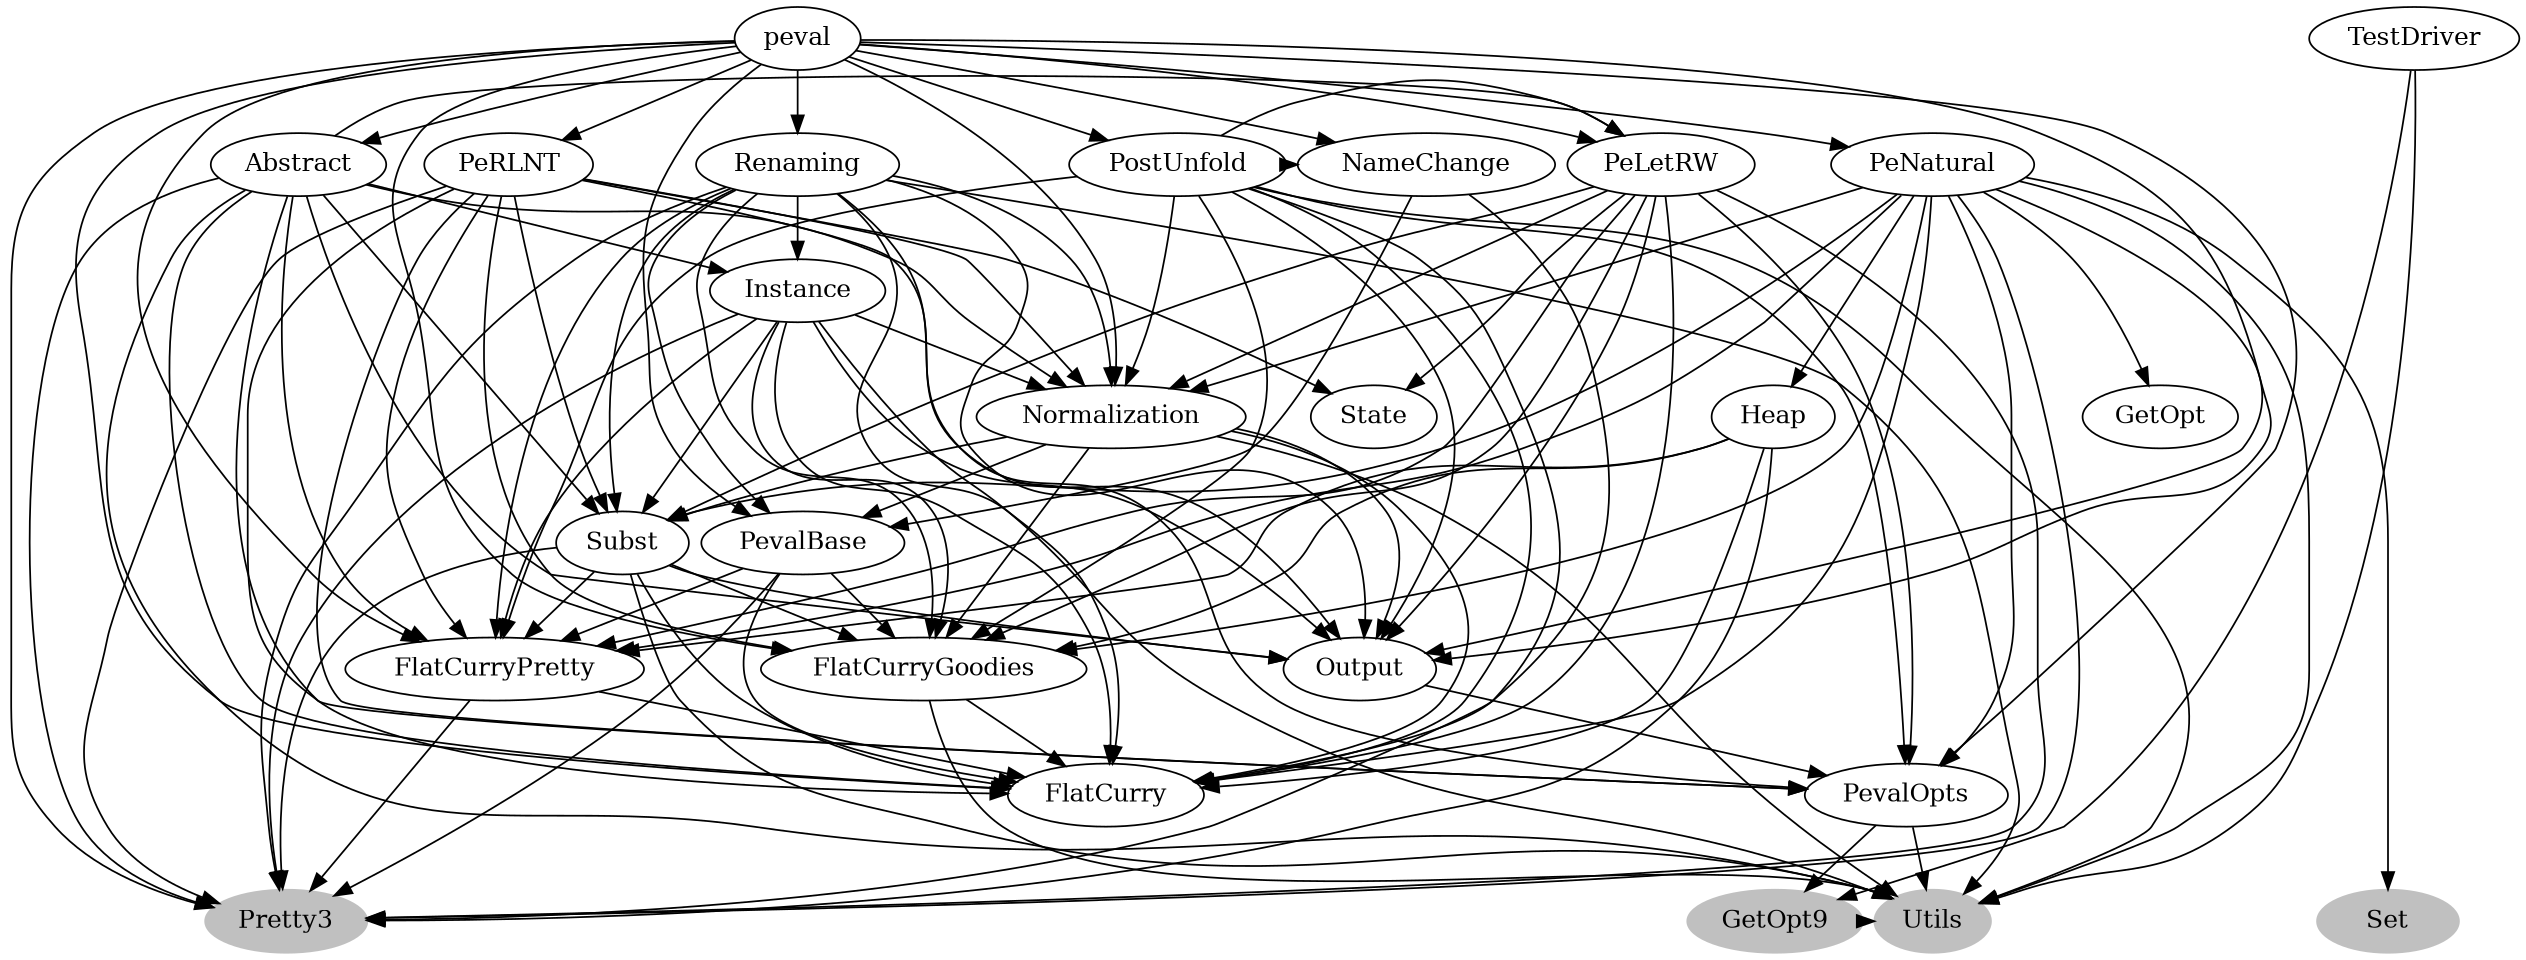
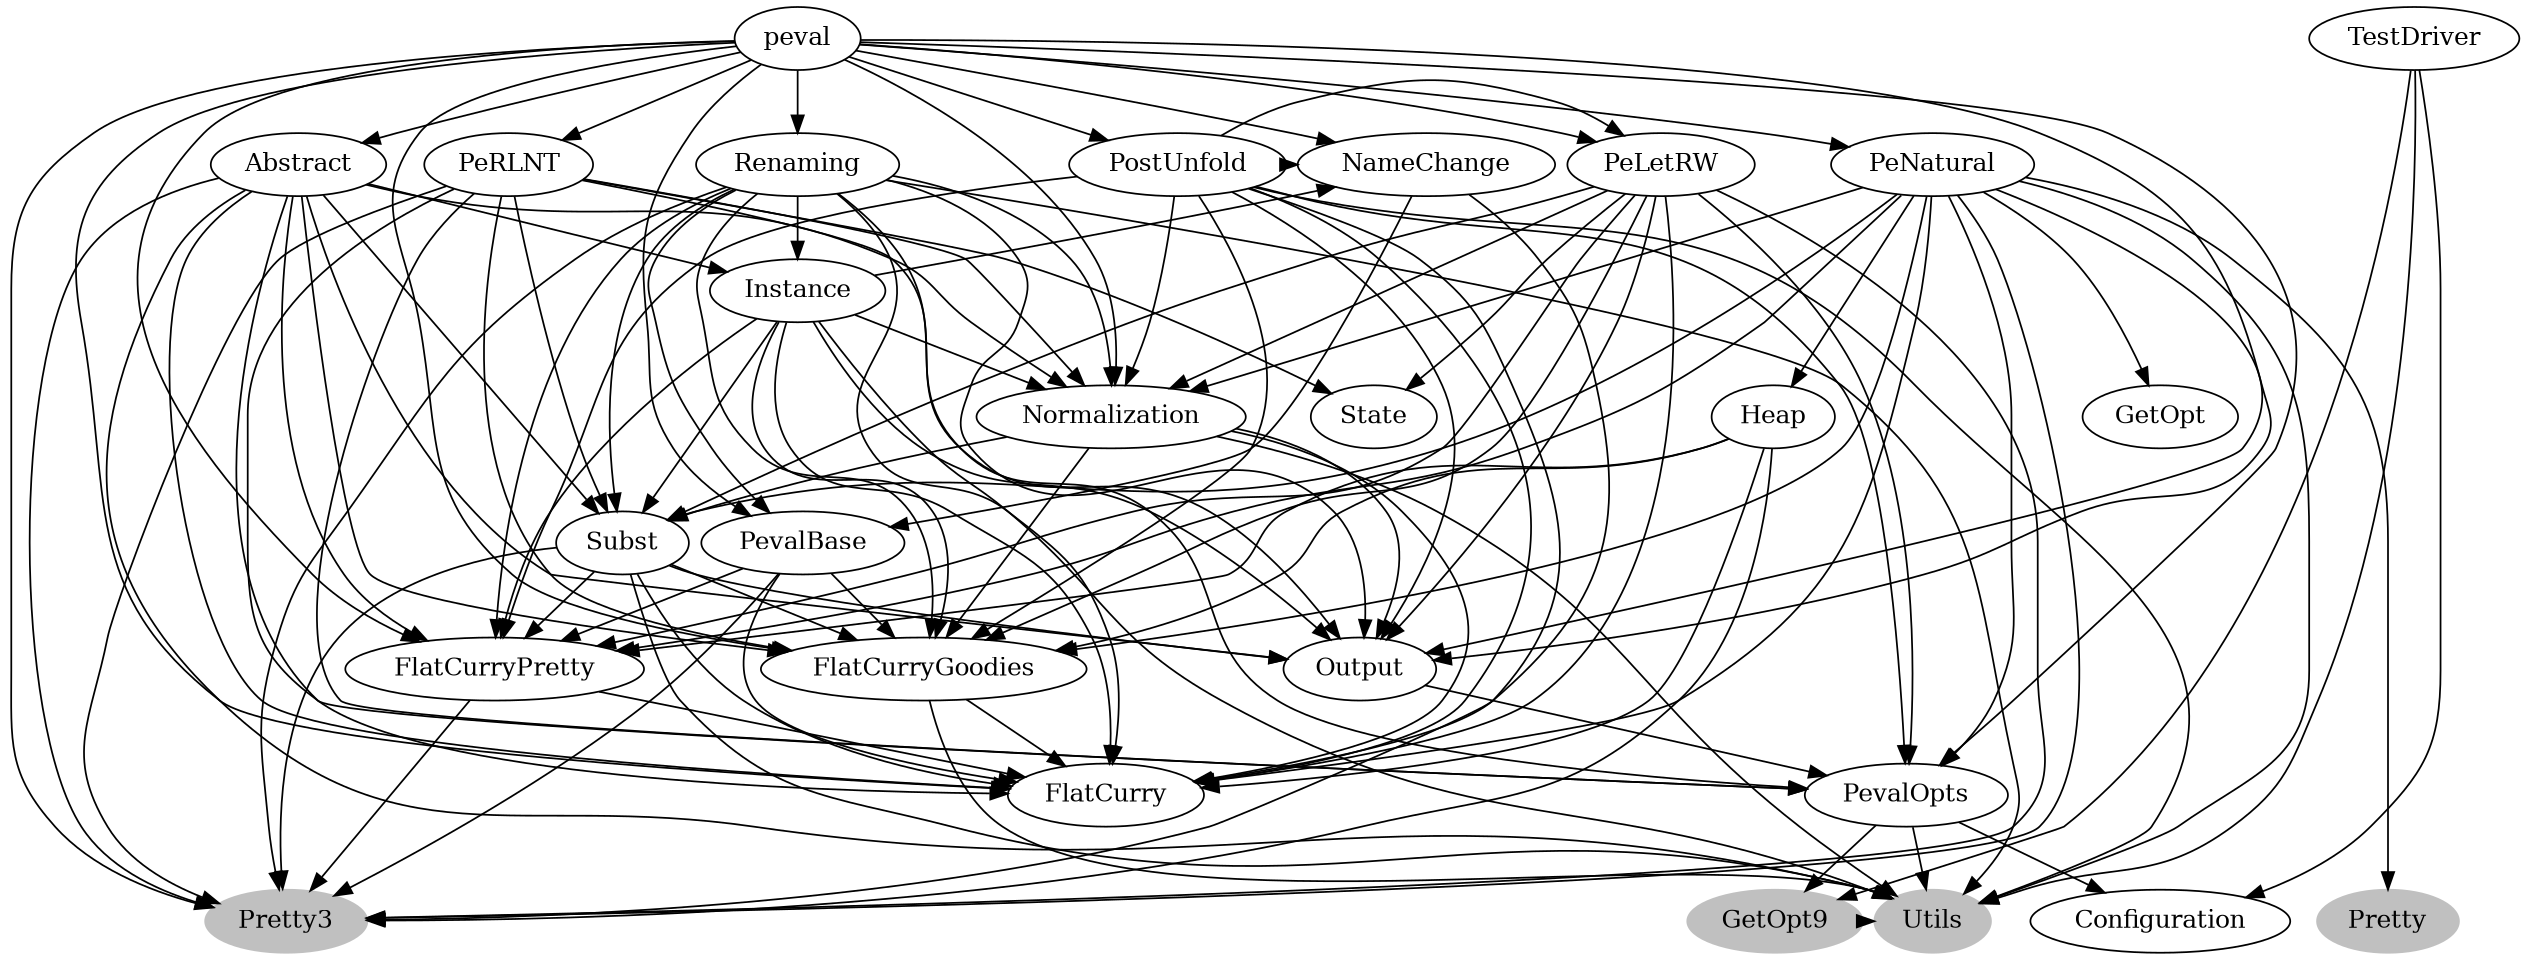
edge "Abstract" -> "PeLetRW": now "Abstract" -> "FlatCurryGoodies"
edge "PeRLNT" -> "FlatCurryPretty": removed
edge "Normalization" -> "PevalBase": removed
edge "Instance" -> "Pretty3": now "Instance" -> "NameChange"
node "Configuration": added
node "Set": label "Set" -> "Pretty"
